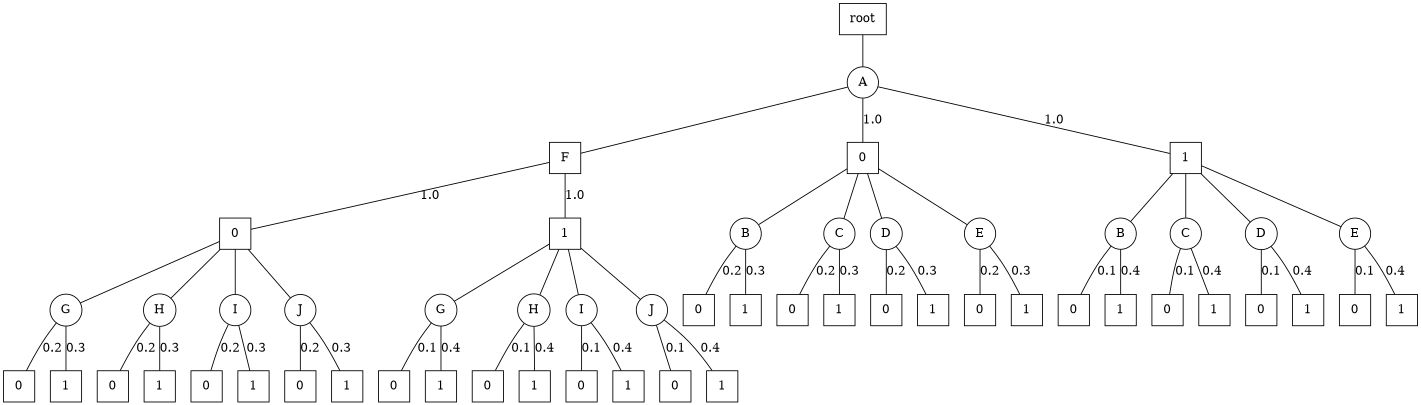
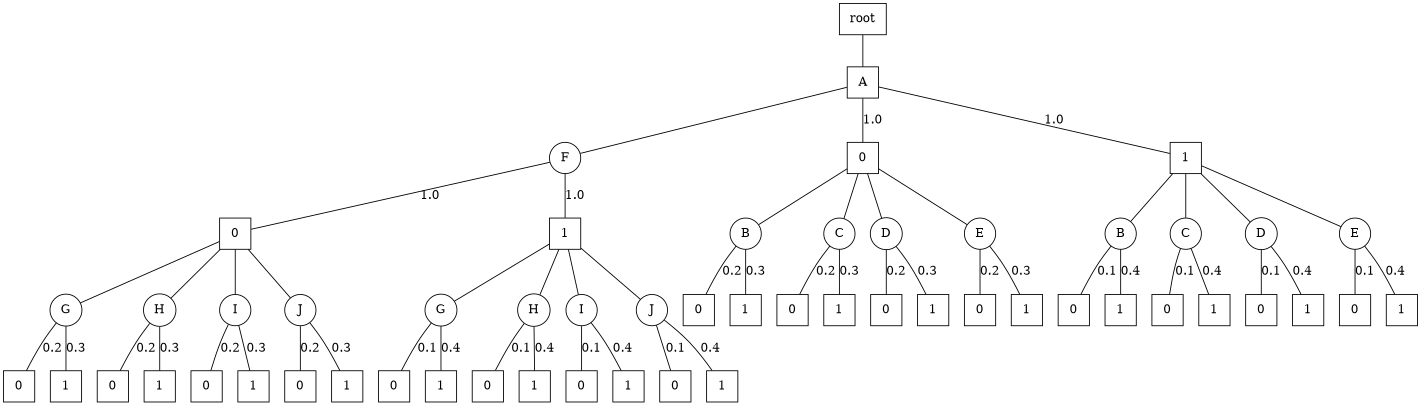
node "A": shape circle -> square
node "F": shape square -> circle
